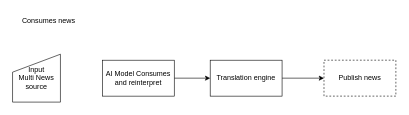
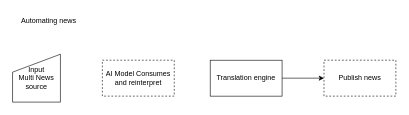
node "Consumes news": label "Consumes news" -> "Automating news"
node "AI Model Consumes and reinterpret": style solid -> dashed
edge "AI Model Consumes and reinterpret" -> "Translation engine": removed
